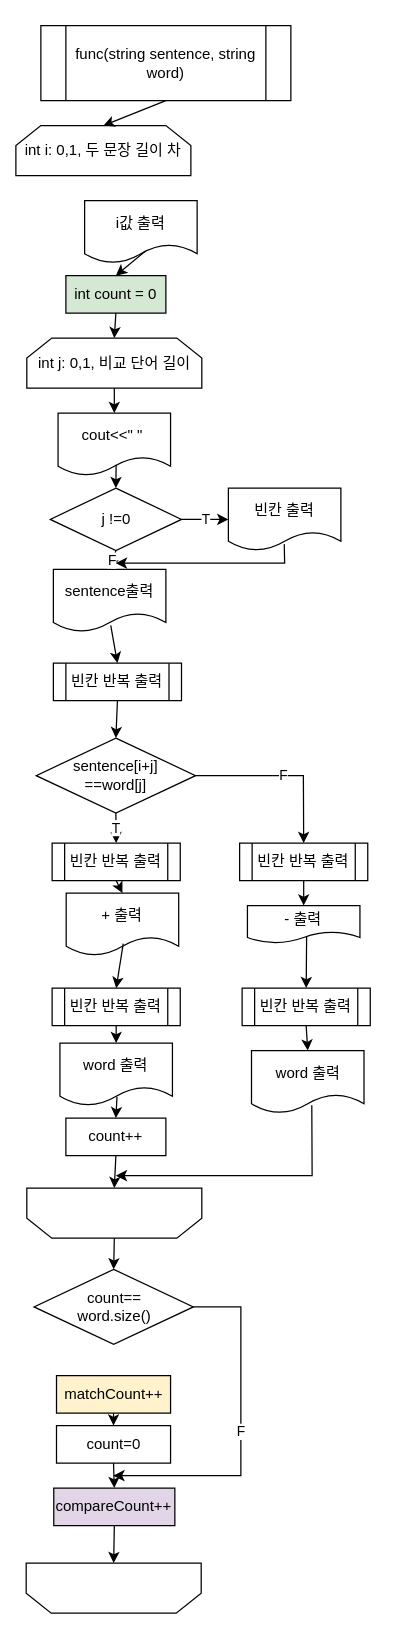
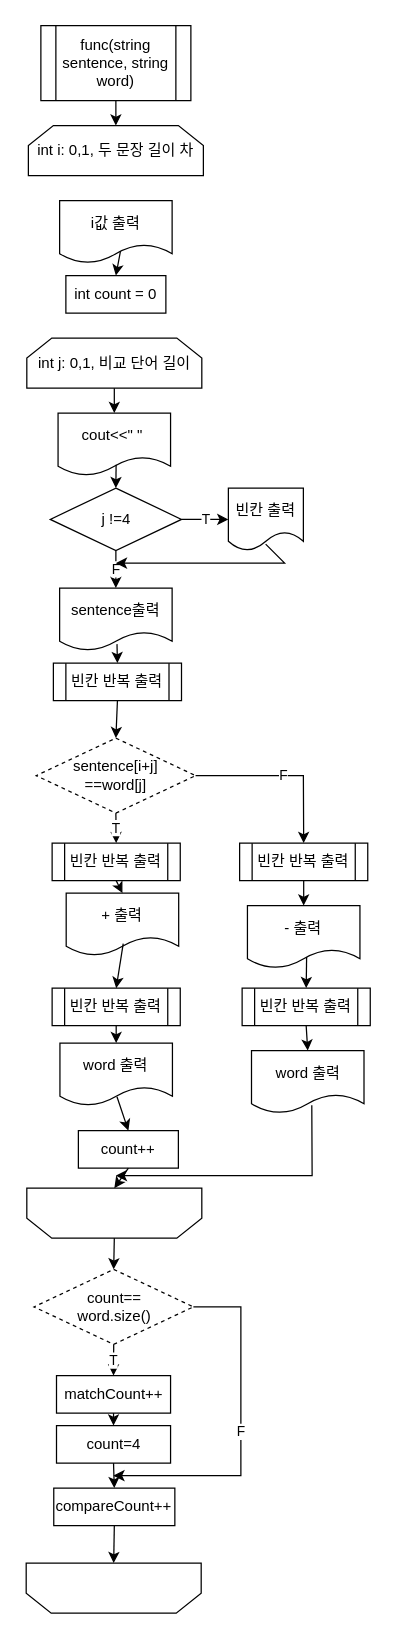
node "func(string sentence, string word)": size 250x75 -> 150x75
node "int i: 0,1, 두 문장 길이 차": moved (103, 151) -> (116, 151)
node "i값 출력": moved (141, 232) -> (116, 232)
node "int count = 0": fillcolor #d5e8d4 -> #ffffff
edge "int count = 0" -> "int j: 0,1, 비교 단어 길이": removed
node "j !=0": label "j !=0" -> "j !=4"
node "빈칸 출력": size 113x63 -> 75x63
node "sentence출력": moved (109, 601) -> (116, 619)
node "sentence[i+j] ==word[j]": style solid -> dashed
node "- 출력": size 113x38 -> 113x63
node "count++": moved (116, 1137) -> (128, 1149)
node "count== word.size()": style solid -> dashed
edge "count== word.size()" -> "matchCount++": added, label "T"
node "matchCount++": fillcolor #fff2cc -> #ffffff
node "count=0": label "count=0" -> "count=4"
node "compareCount++": fillcolor #e1d5e7 -> #ffffff
